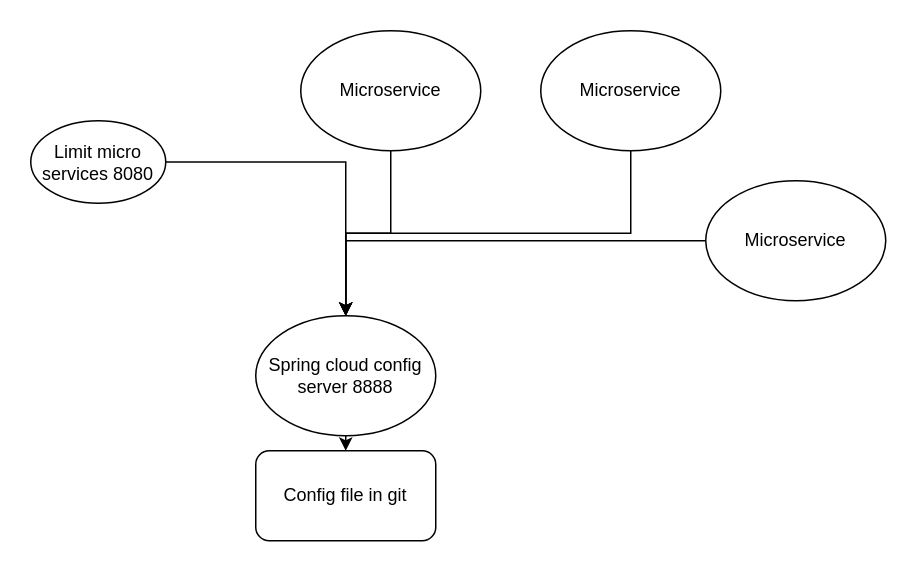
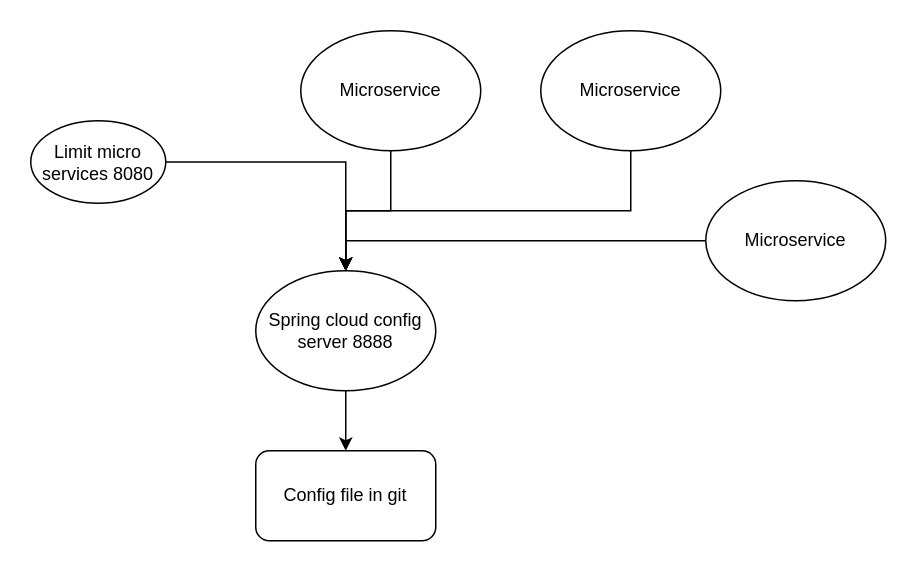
node "Spring cloud config server 8888": moved (346, 376) -> (346, 331)
